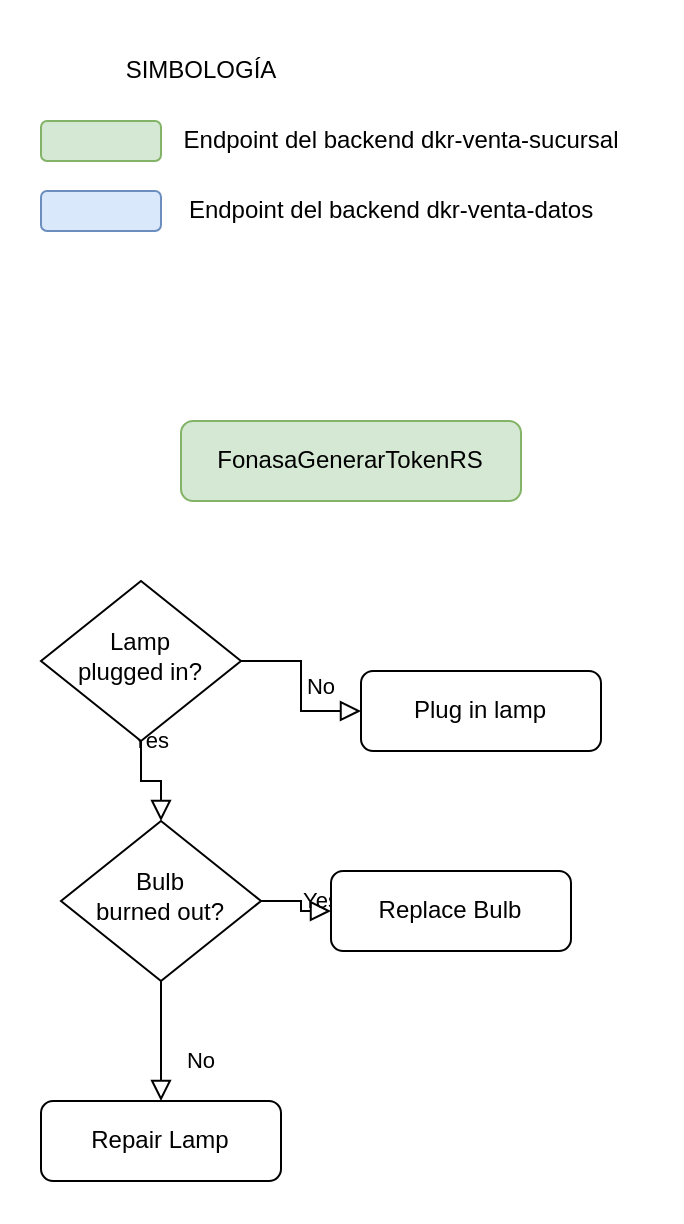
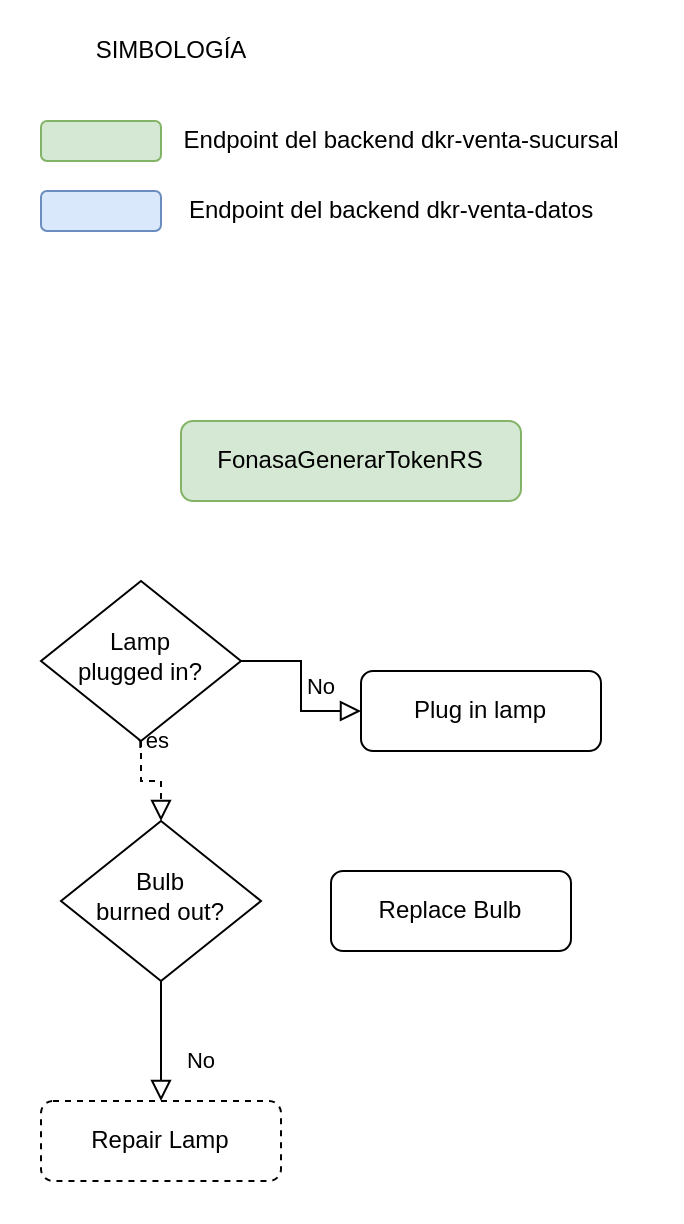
node "SIMBOLOGÍA": moved (201, 71) -> (171, 51)
edge "Lamp plugged in?" -> "Bulb burned out?": style solid -> dashed
edge "Bulb burned out?" -> "Replace Bulb": removed, label "Yes"
node "Repair Lamp": style solid -> dashed
